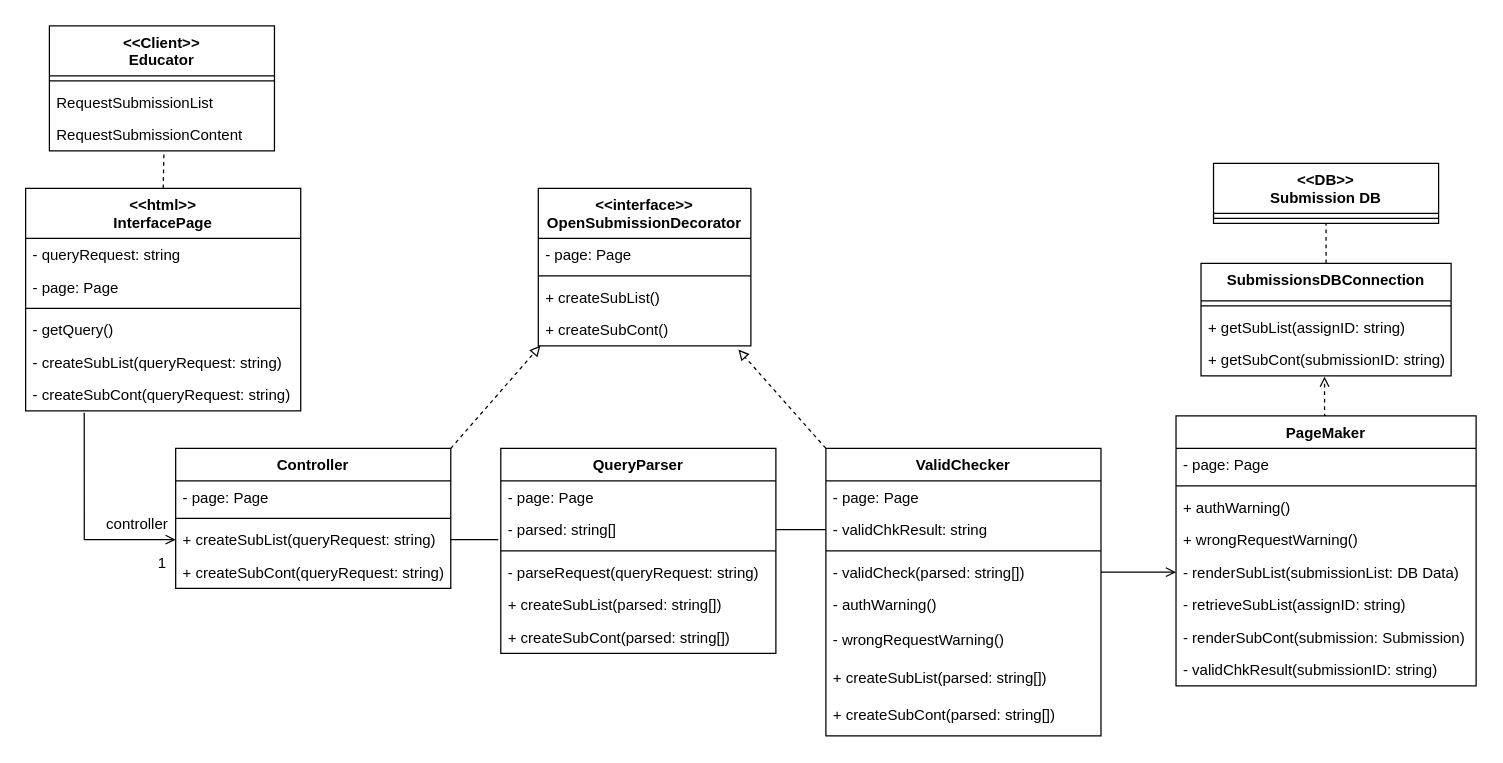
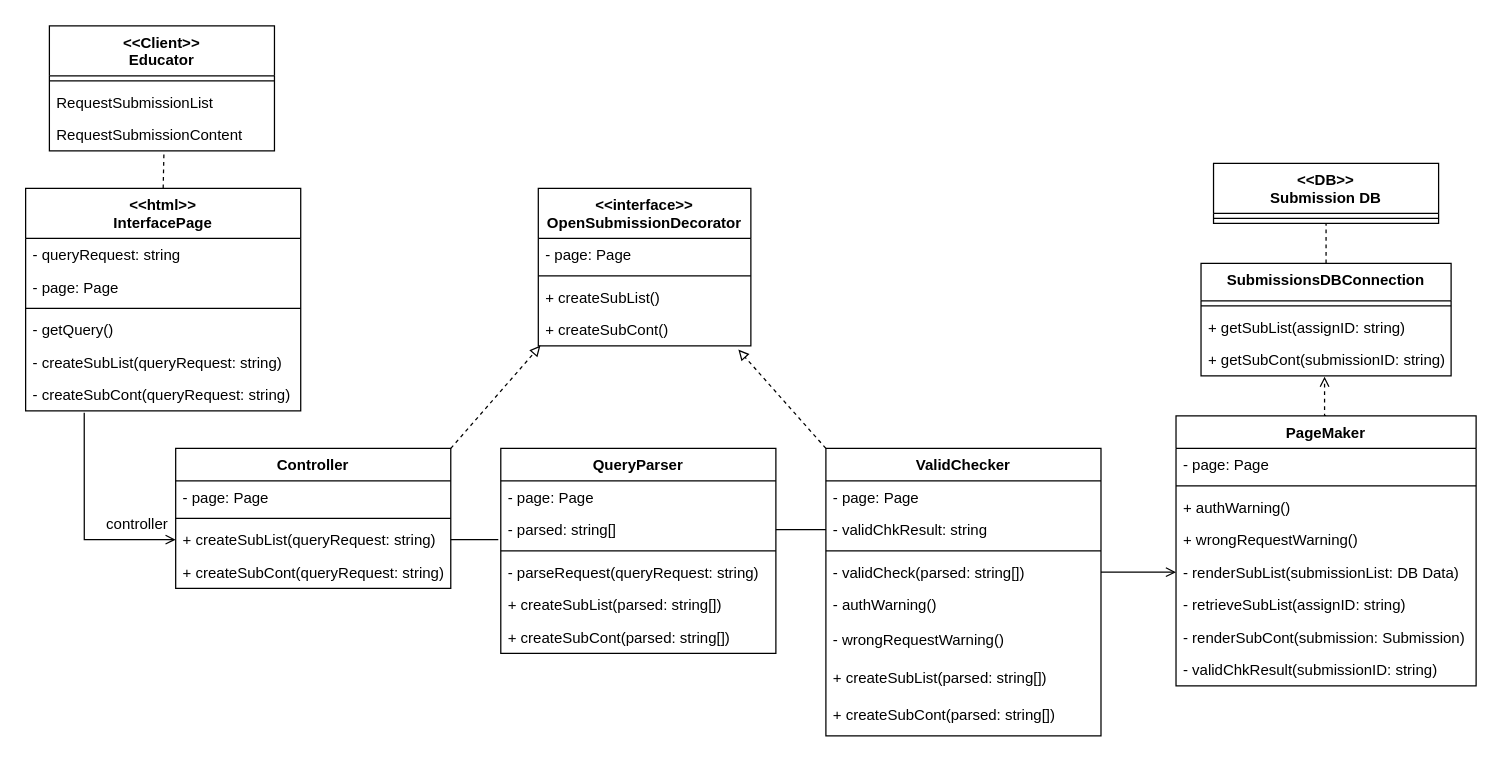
node "1": removed
